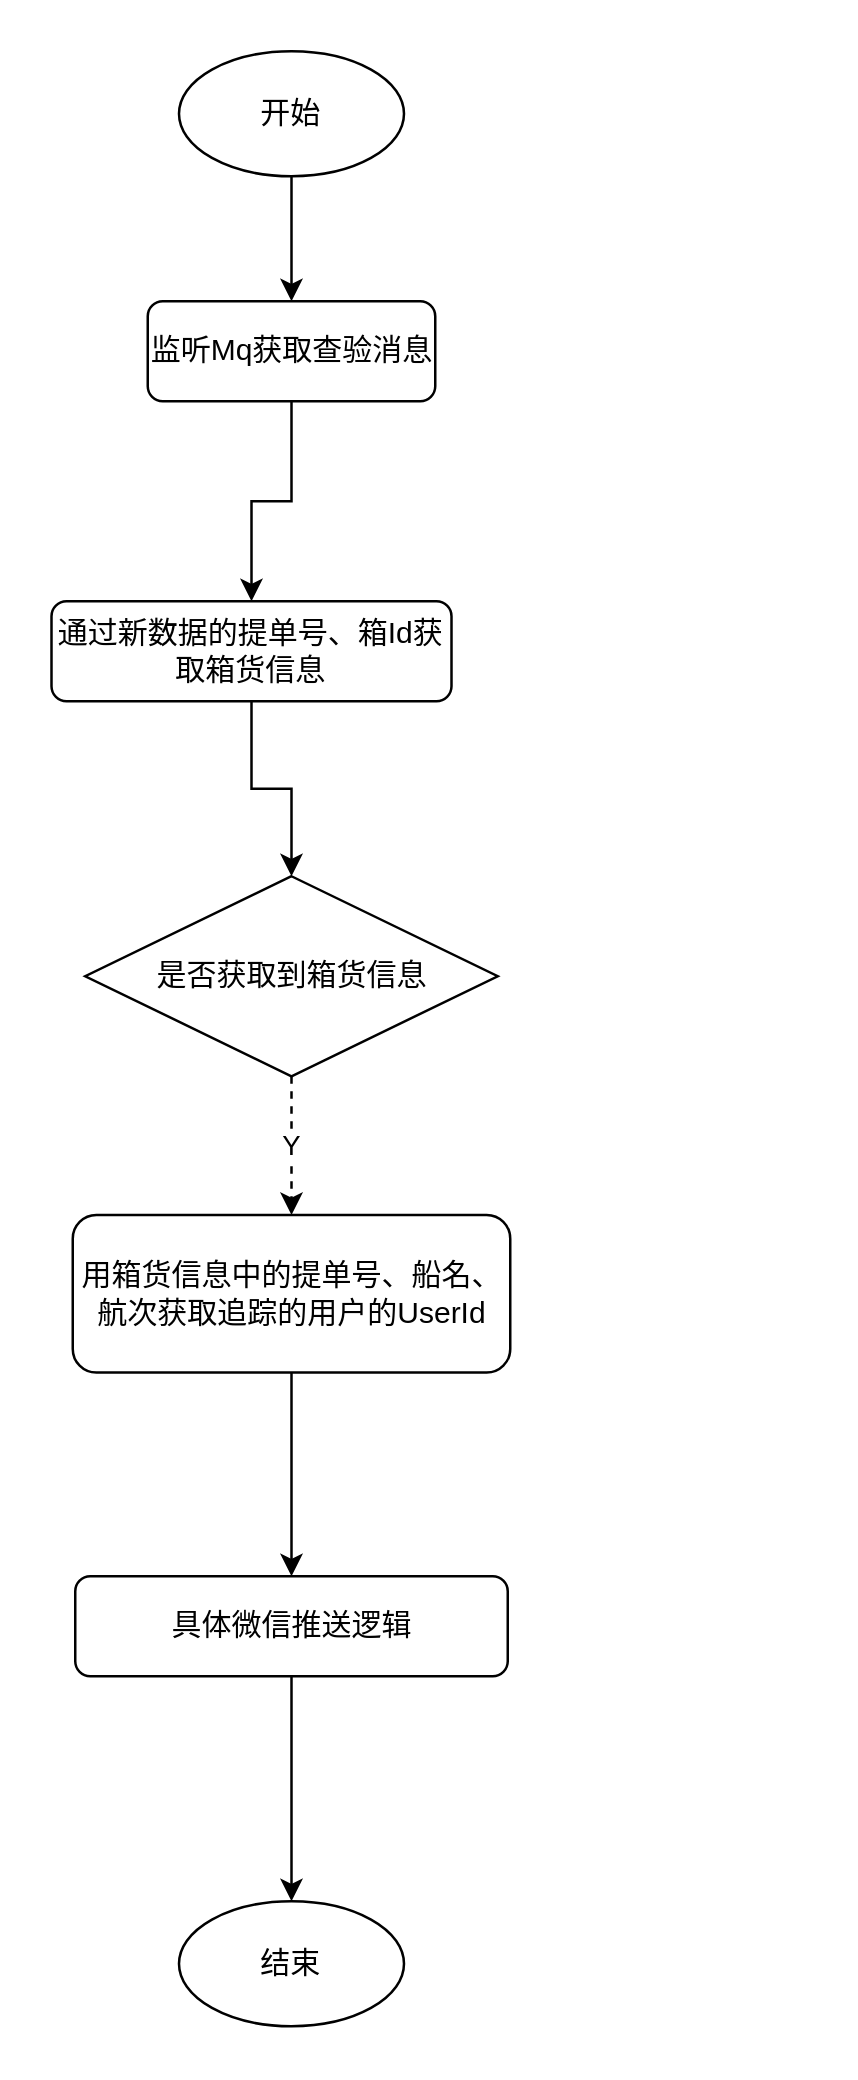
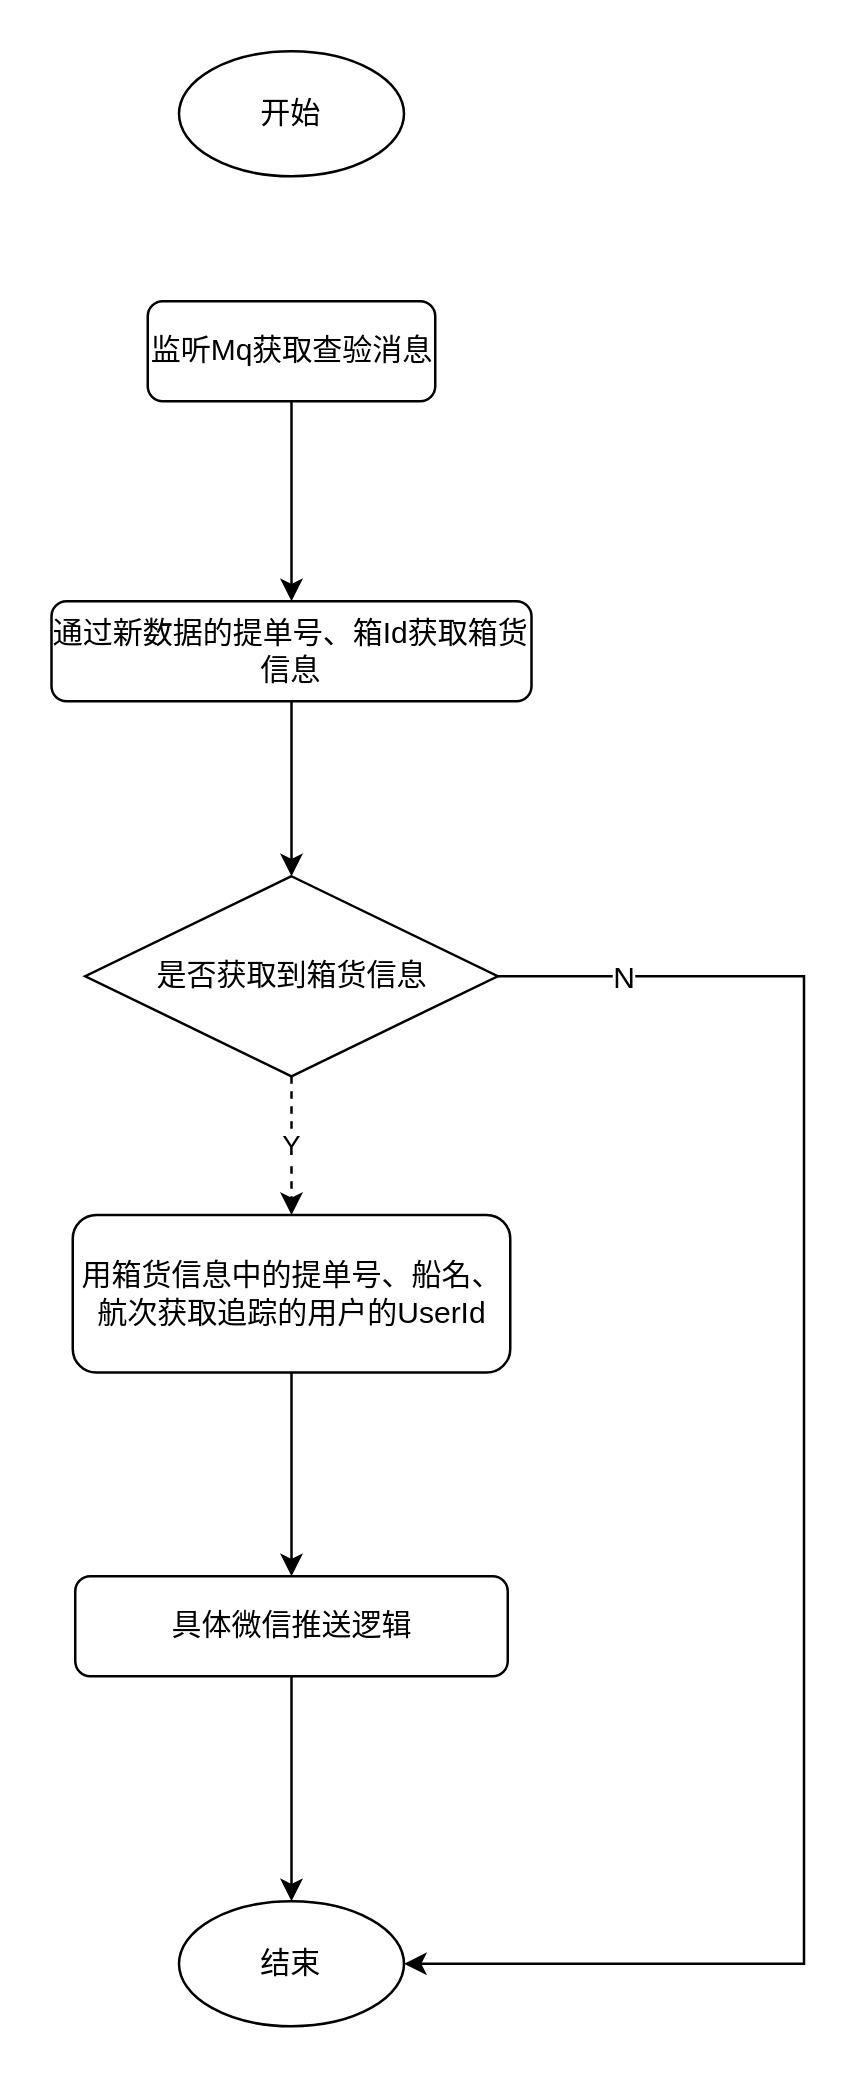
edge "开始" -> "监听Mq获取查验消息": removed
node "通过新数据的提单号、箱Id获取箱货信息": size 400x100 -> 480x100
edge "是否获取到箱货信息" -> "结束": added, label "N"
